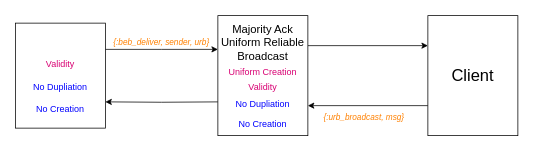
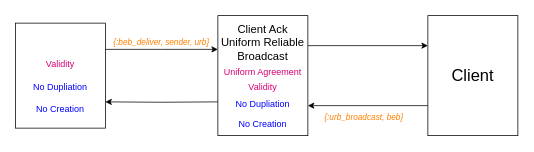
node "Majority Ack Uniform Reliable Broadcast": label "Majority Ack Uniform Reliable Broadcast" -> "Client Ack Uniform Reliable Broadcast"
node "Uniform Creation": label "Uniform Creation" -> "Uniform Agreement"
node "{:urb_broadcast, msg}": label "{:urb_broadcast, msg}" -> "{:urb_broadcast, beb}"
